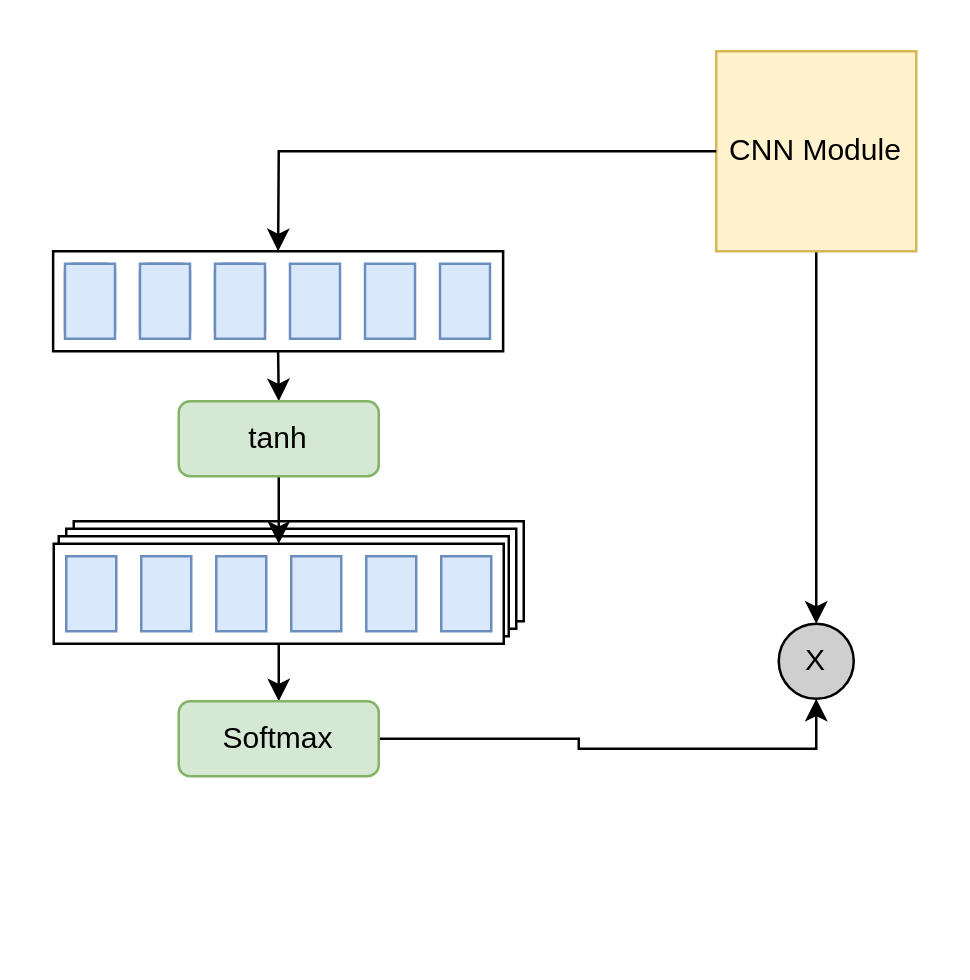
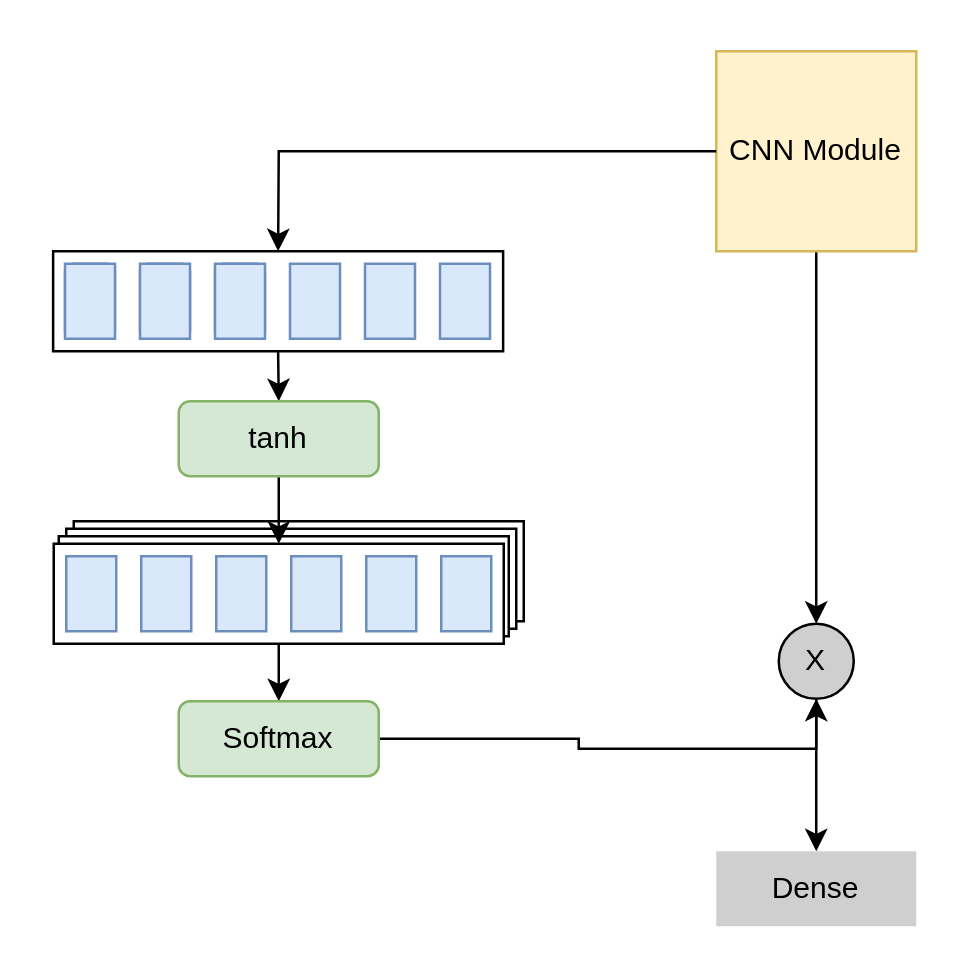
edge "X" -> "Dense": added
node "Dense": added
